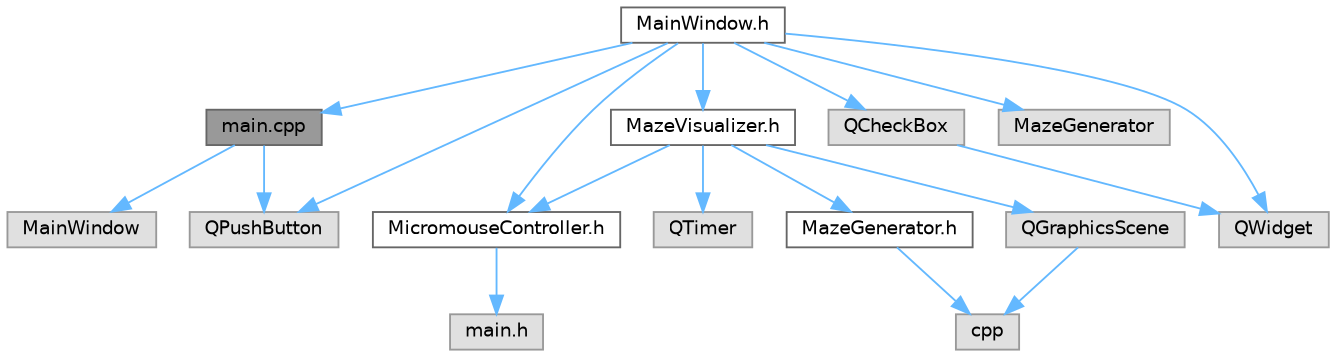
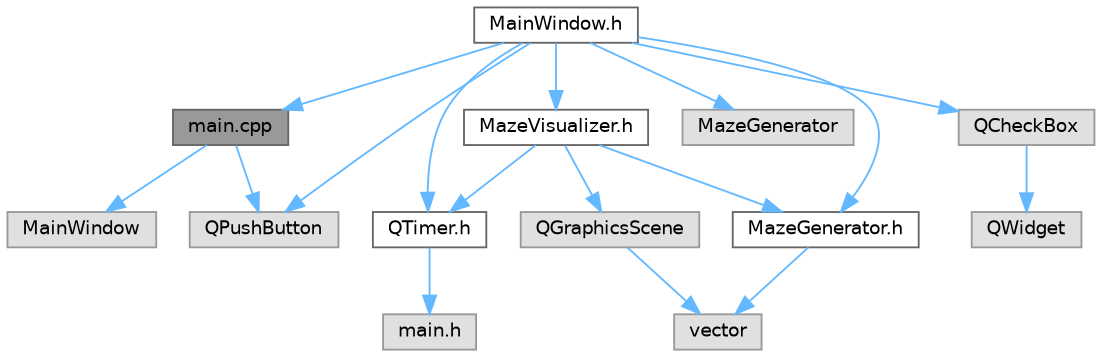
edge "MainWindow.h" -> "QWidget": now "MainWindow.h" -> "MazeGenerator.h"
node "MicromouseController.h": label "MicromouseController.h" -> "QTimer.h"
node "QTimer": removed
node "cpp": label "cpp" -> "vector"
